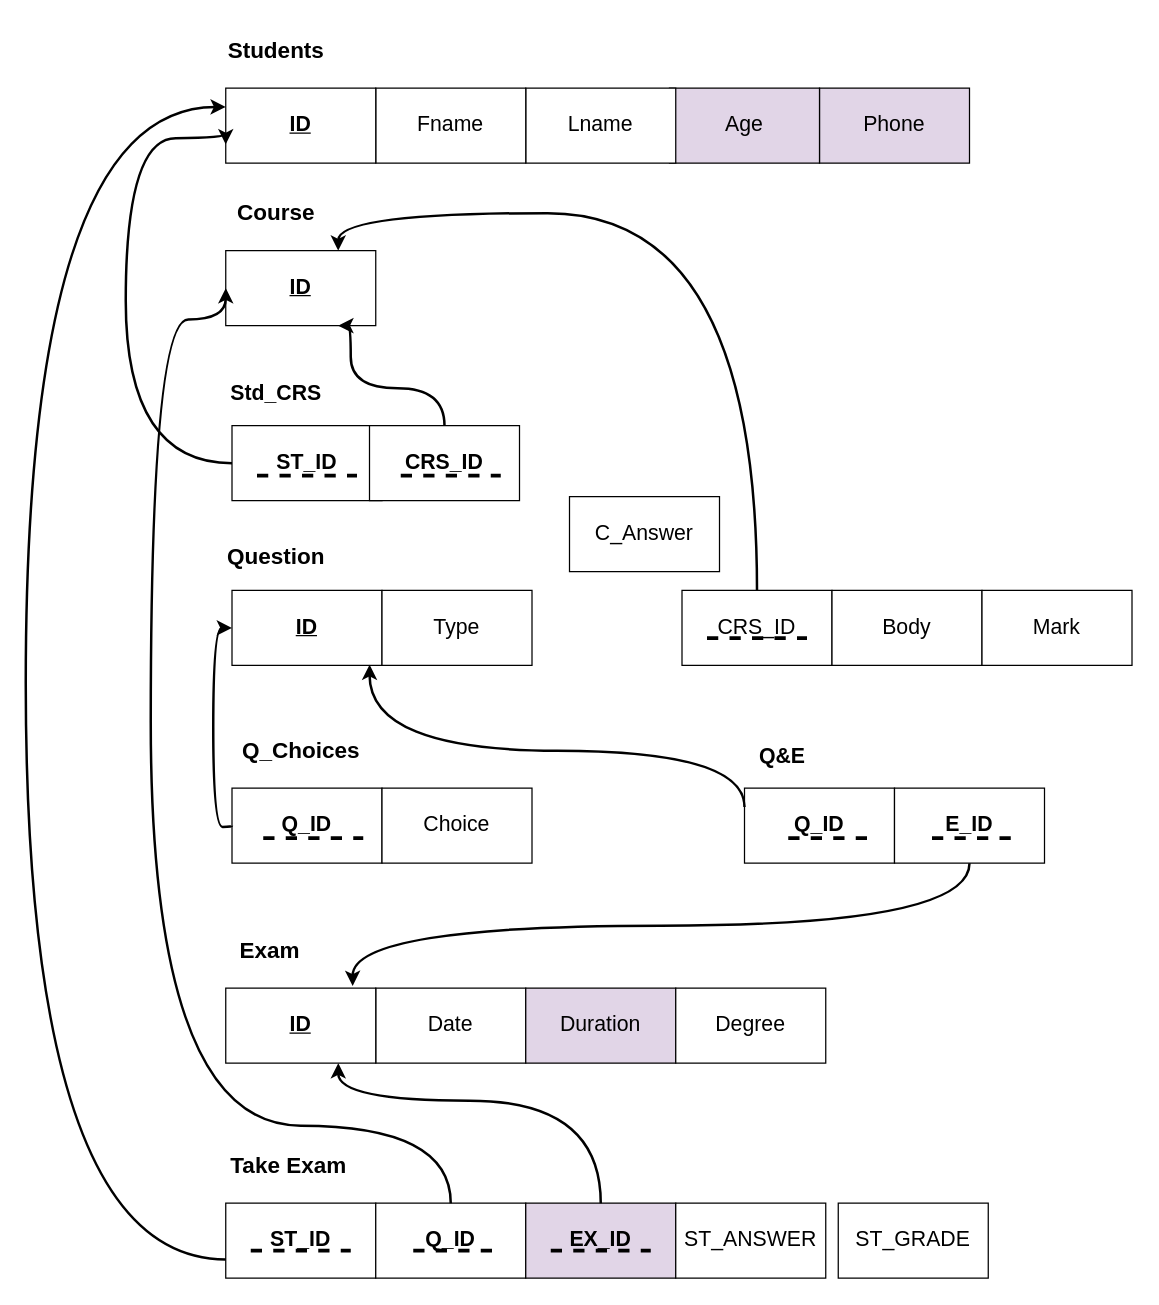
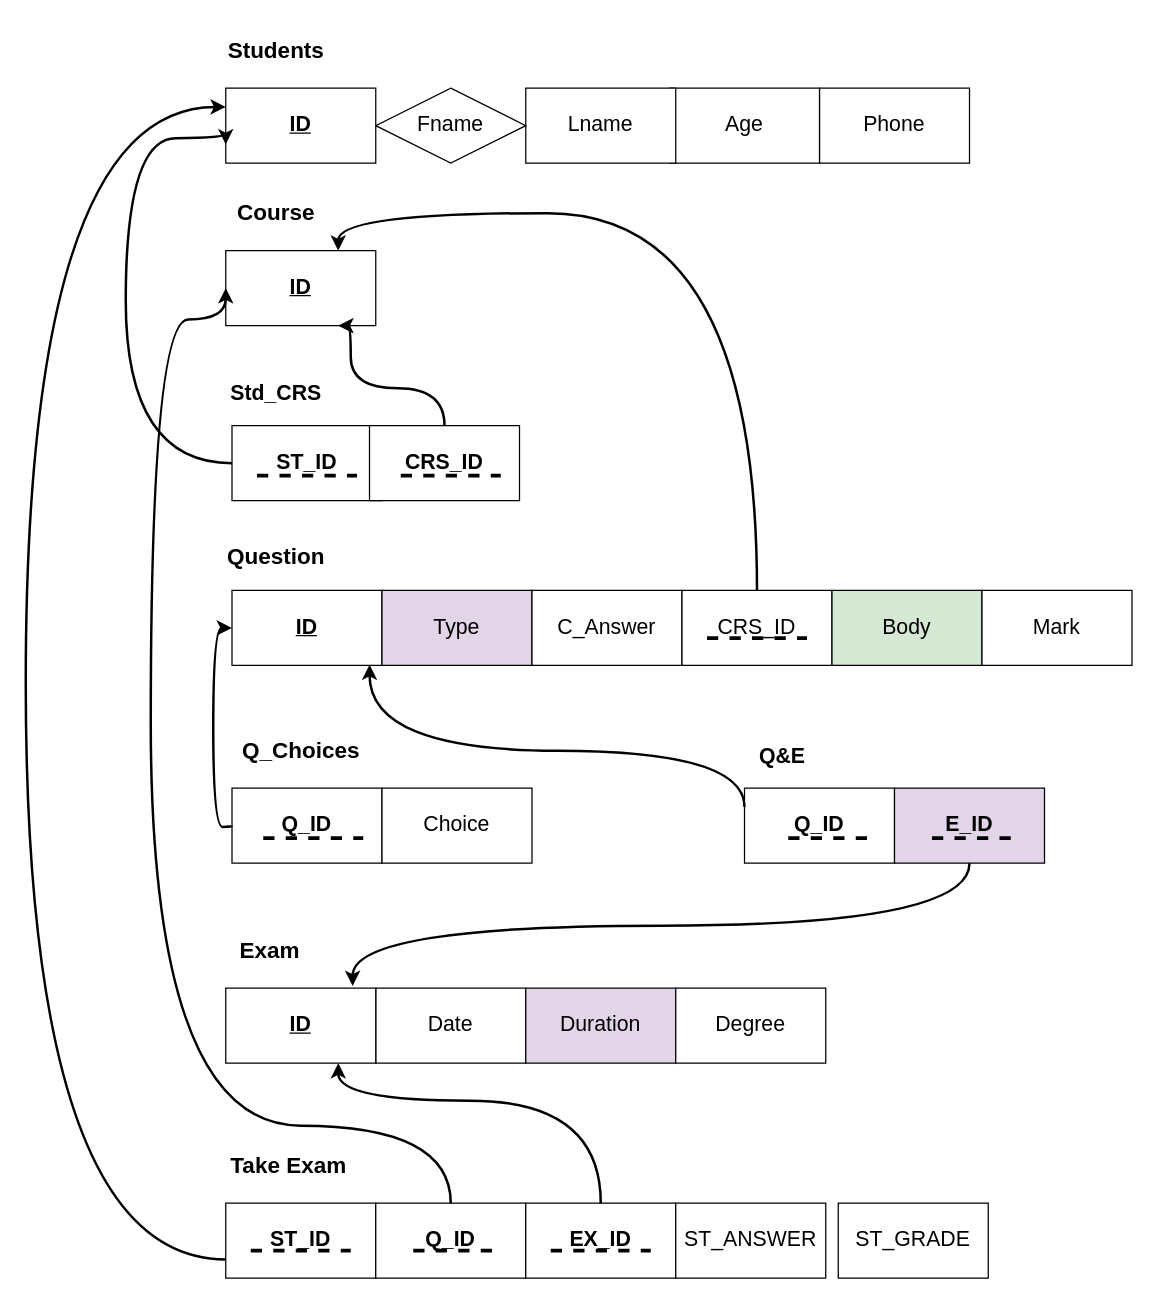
node "Fname": shape rectangle -> diamond
node "Age": fillcolor #e1d5e7 -> #ffffff
node "Phone": fillcolor #e1d5e7 -> #ffffff
node "C_Answer": moved (644, 534) -> (607, 628)
node "Type": fillcolor #ffffff -> #e1d5e7
node "Body": fillcolor #ffffff -> #d5e8d4
node "E_ID": fillcolor #ffffff -> #e1d5e7
node "EX_ID": fillcolor #e1d5e7 -> #ffffff
